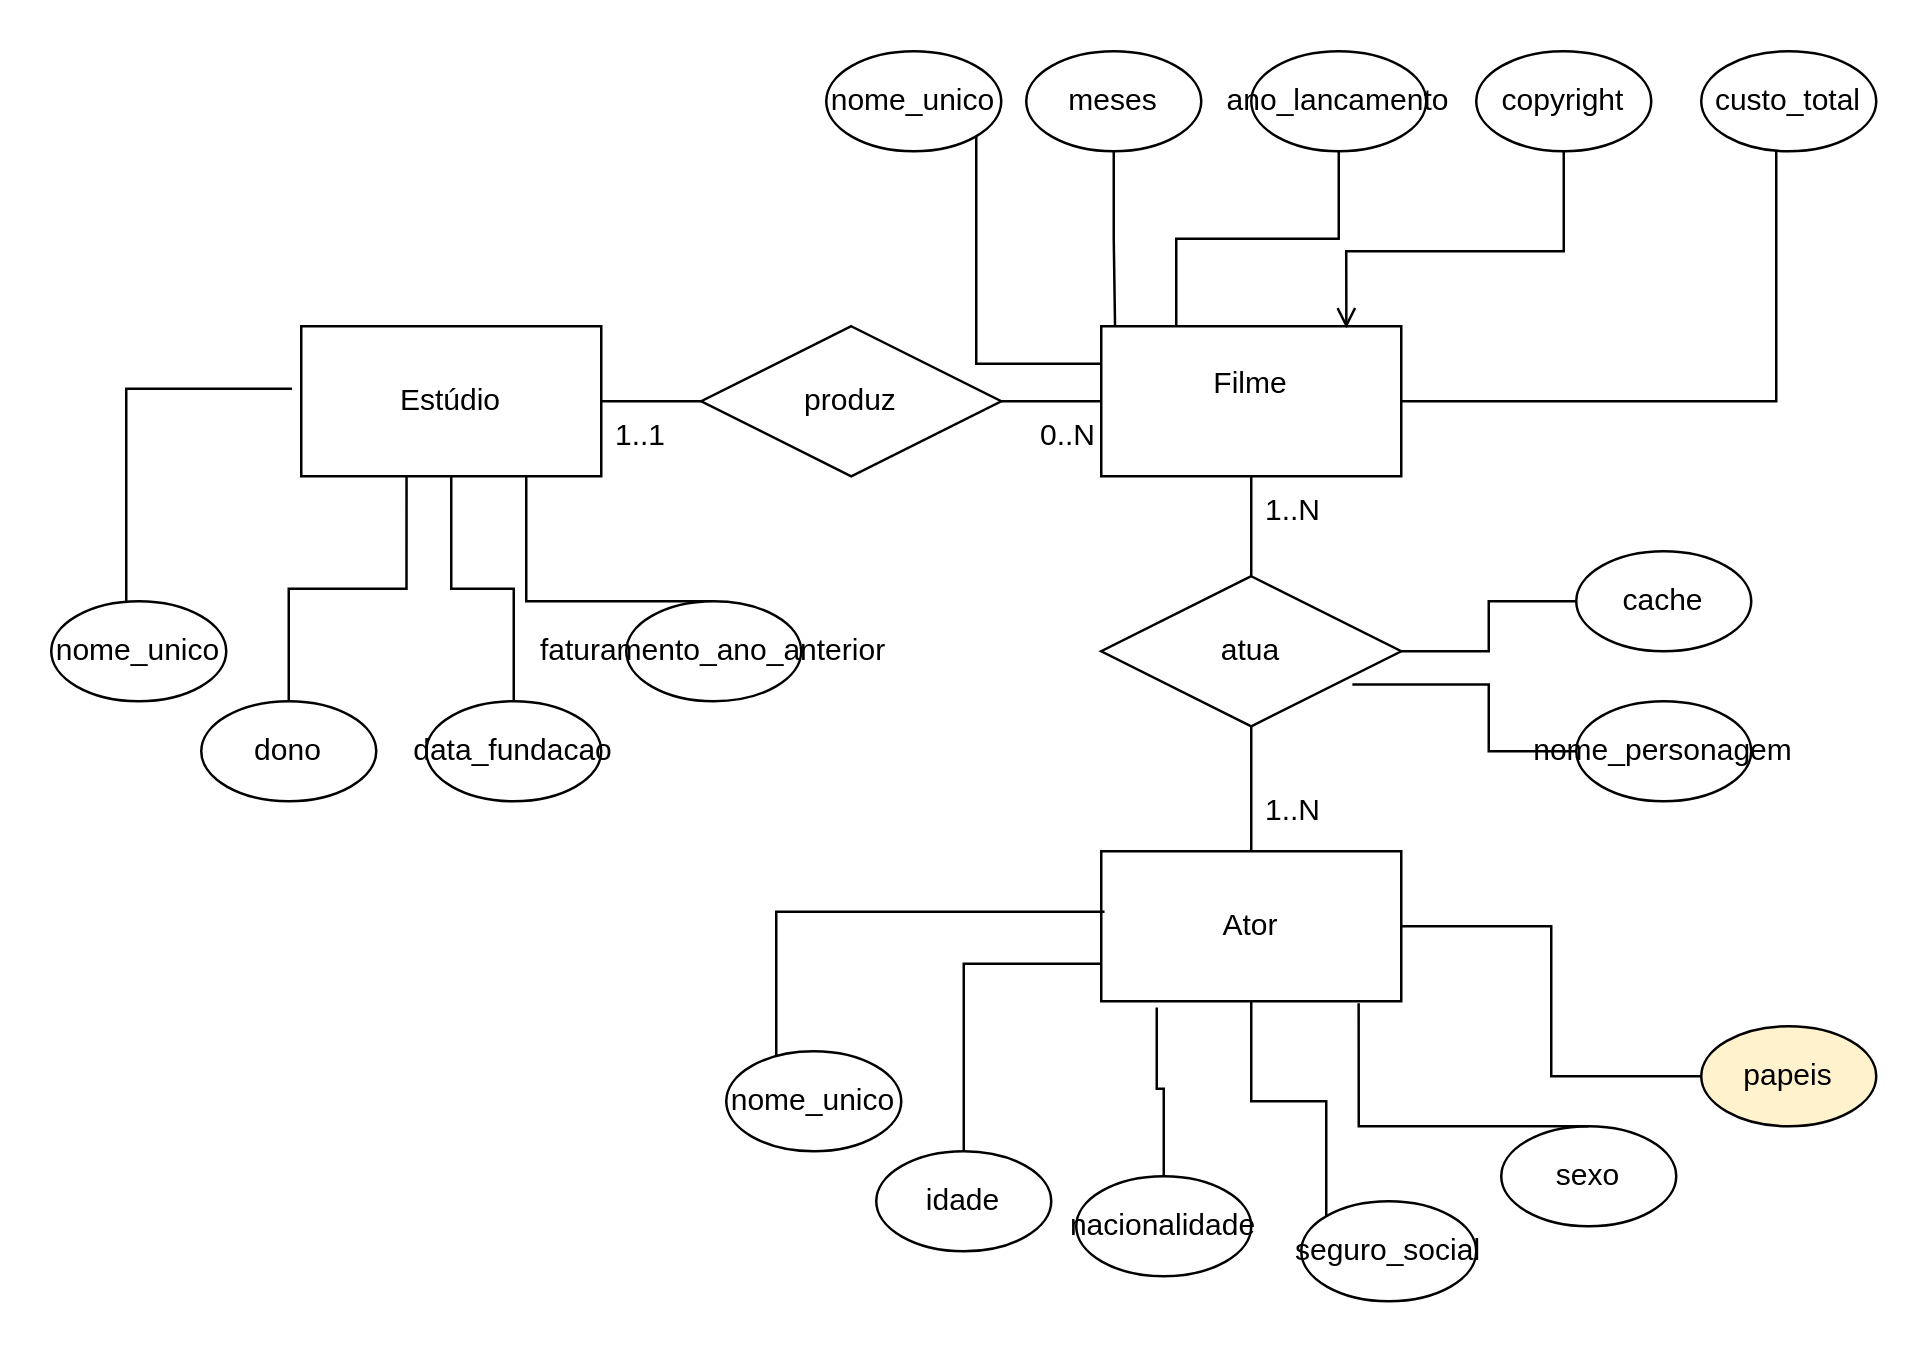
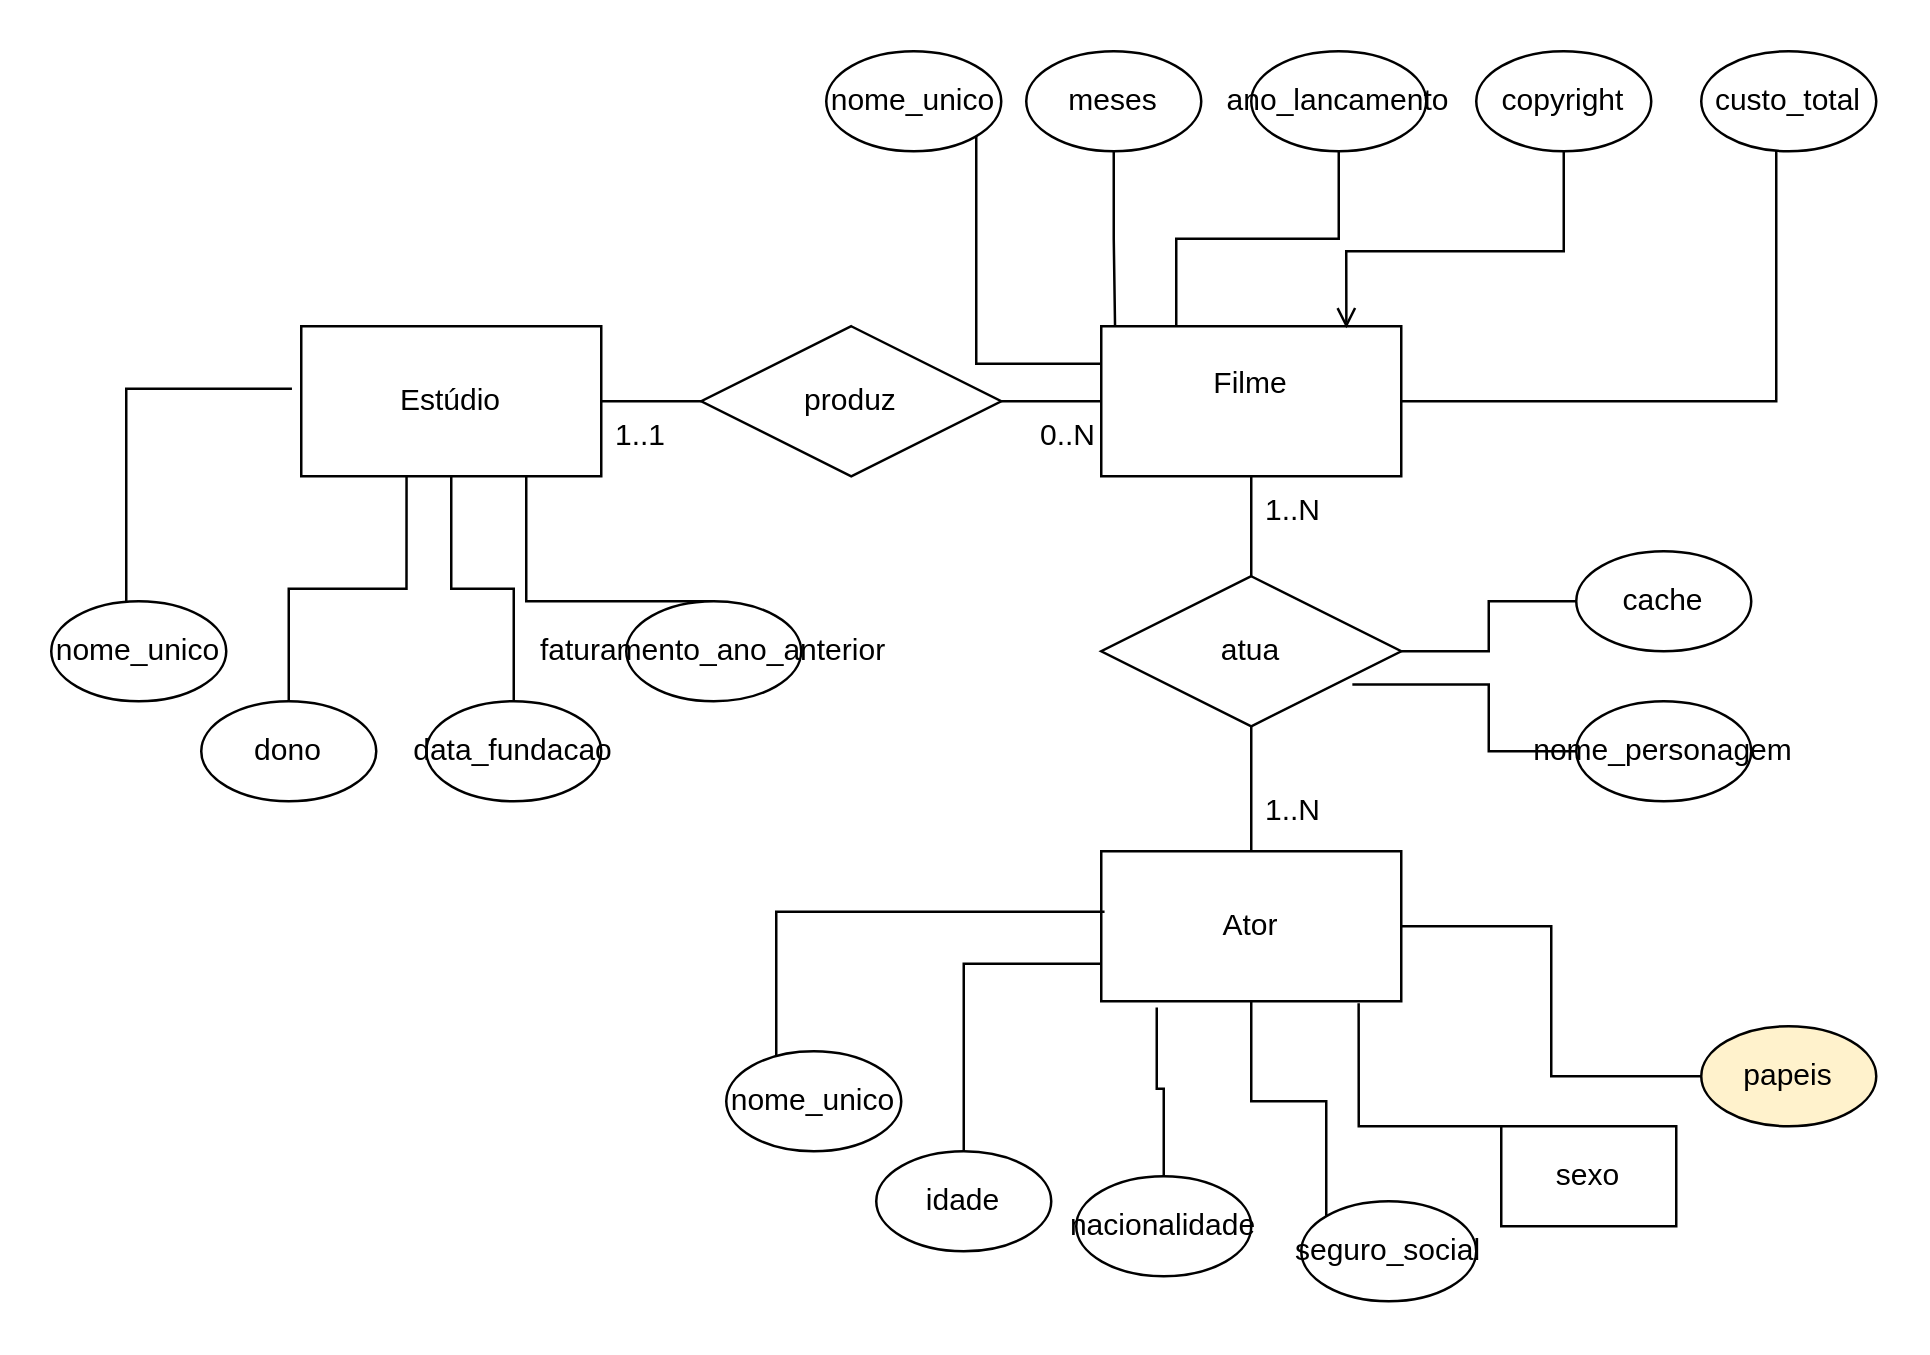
node "sexo": shape ellipse -> rectangle
